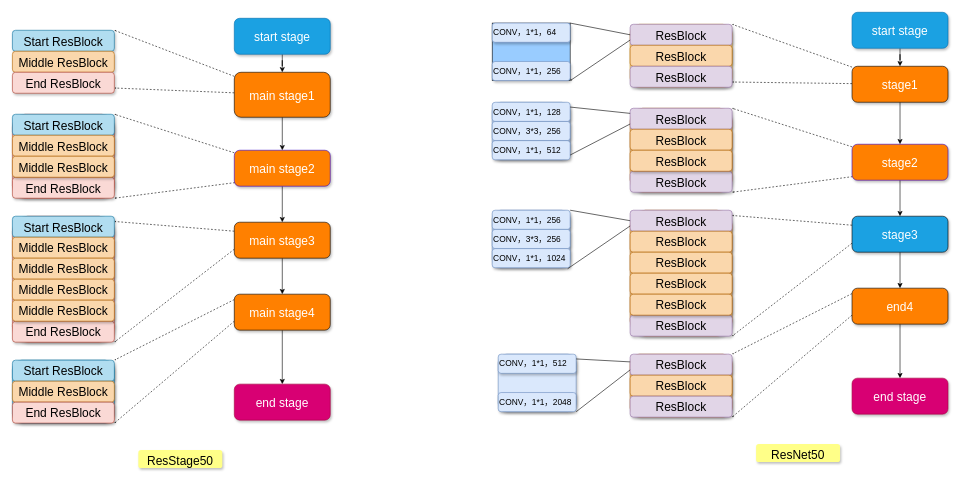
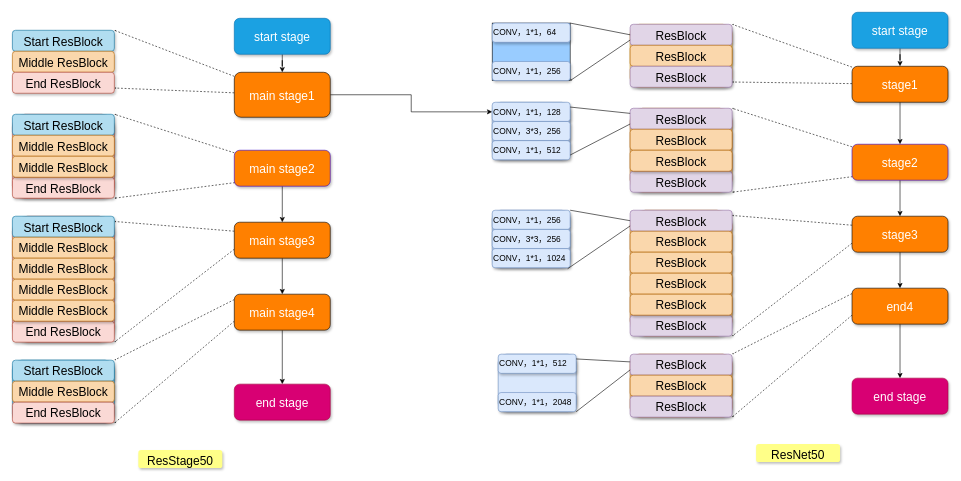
edge "main stage1" -> "main stage2": now "main stage1" -> "CONV，1*1，128"
node "stage3": fillcolor #1ba1e2 -> #ff8000
